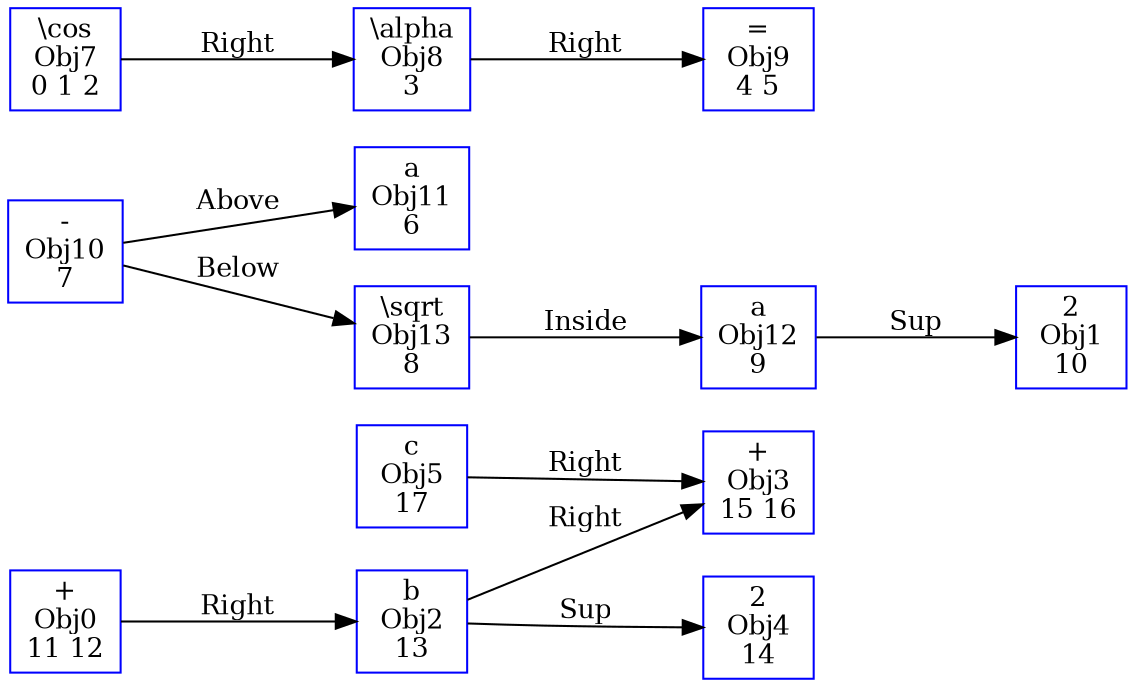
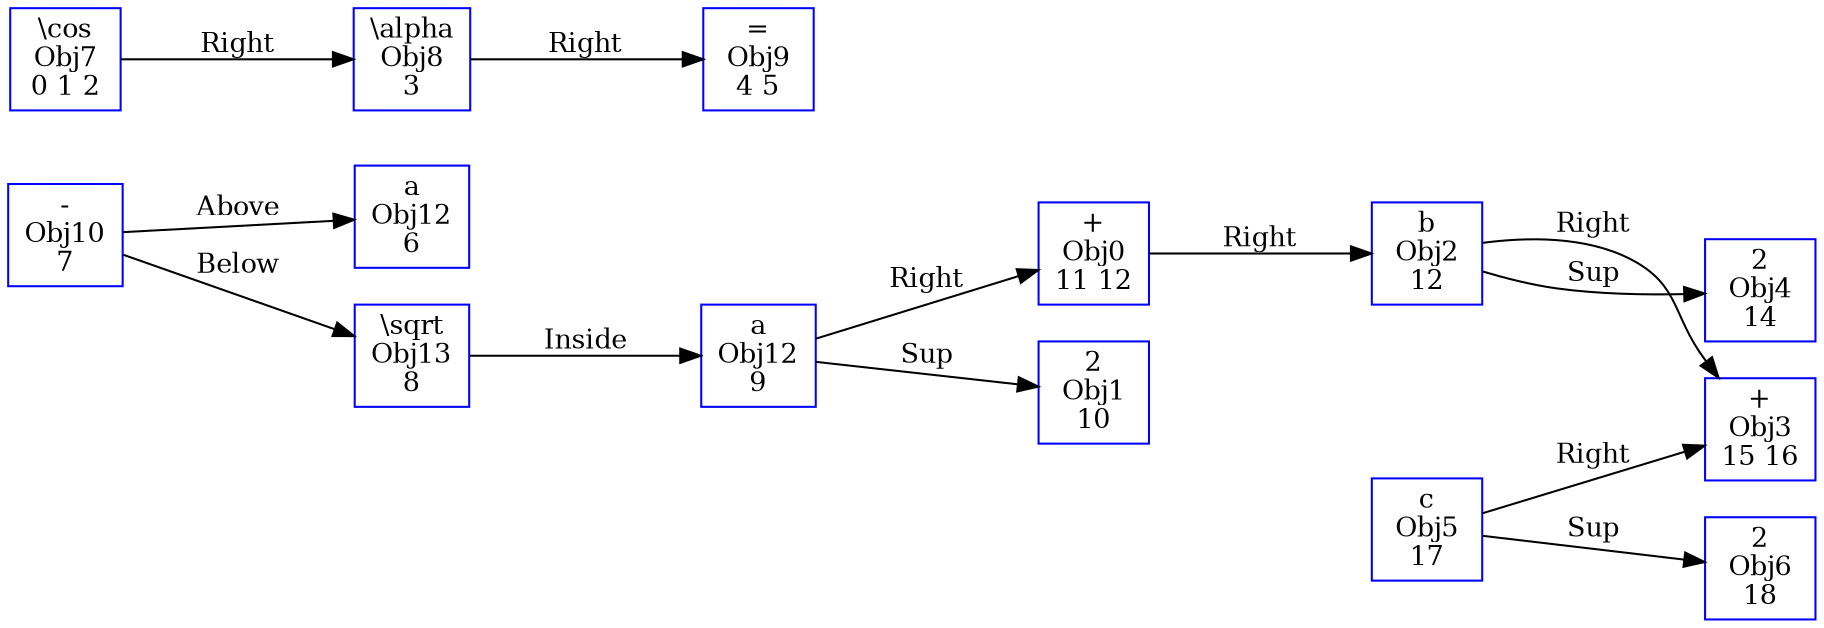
node "a Obj11 6": label "a Obj11 6" -> "a Obj12 6"
edge "a Obj12 9" -> "+ Obj0 11 12": added, label "Right"
node "2 Obj6 18": added
node "b Obj2 13": label "b Obj2 13" -> "b Obj2 12"
